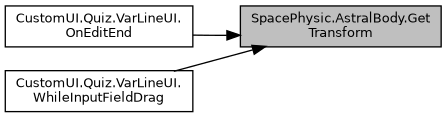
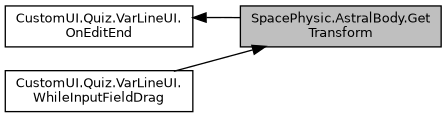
edge "CustomUI.Quiz.VarLineUI. OnEditEnd" -> "SpacePhysic.AstralBody.Get Transform": reversed
